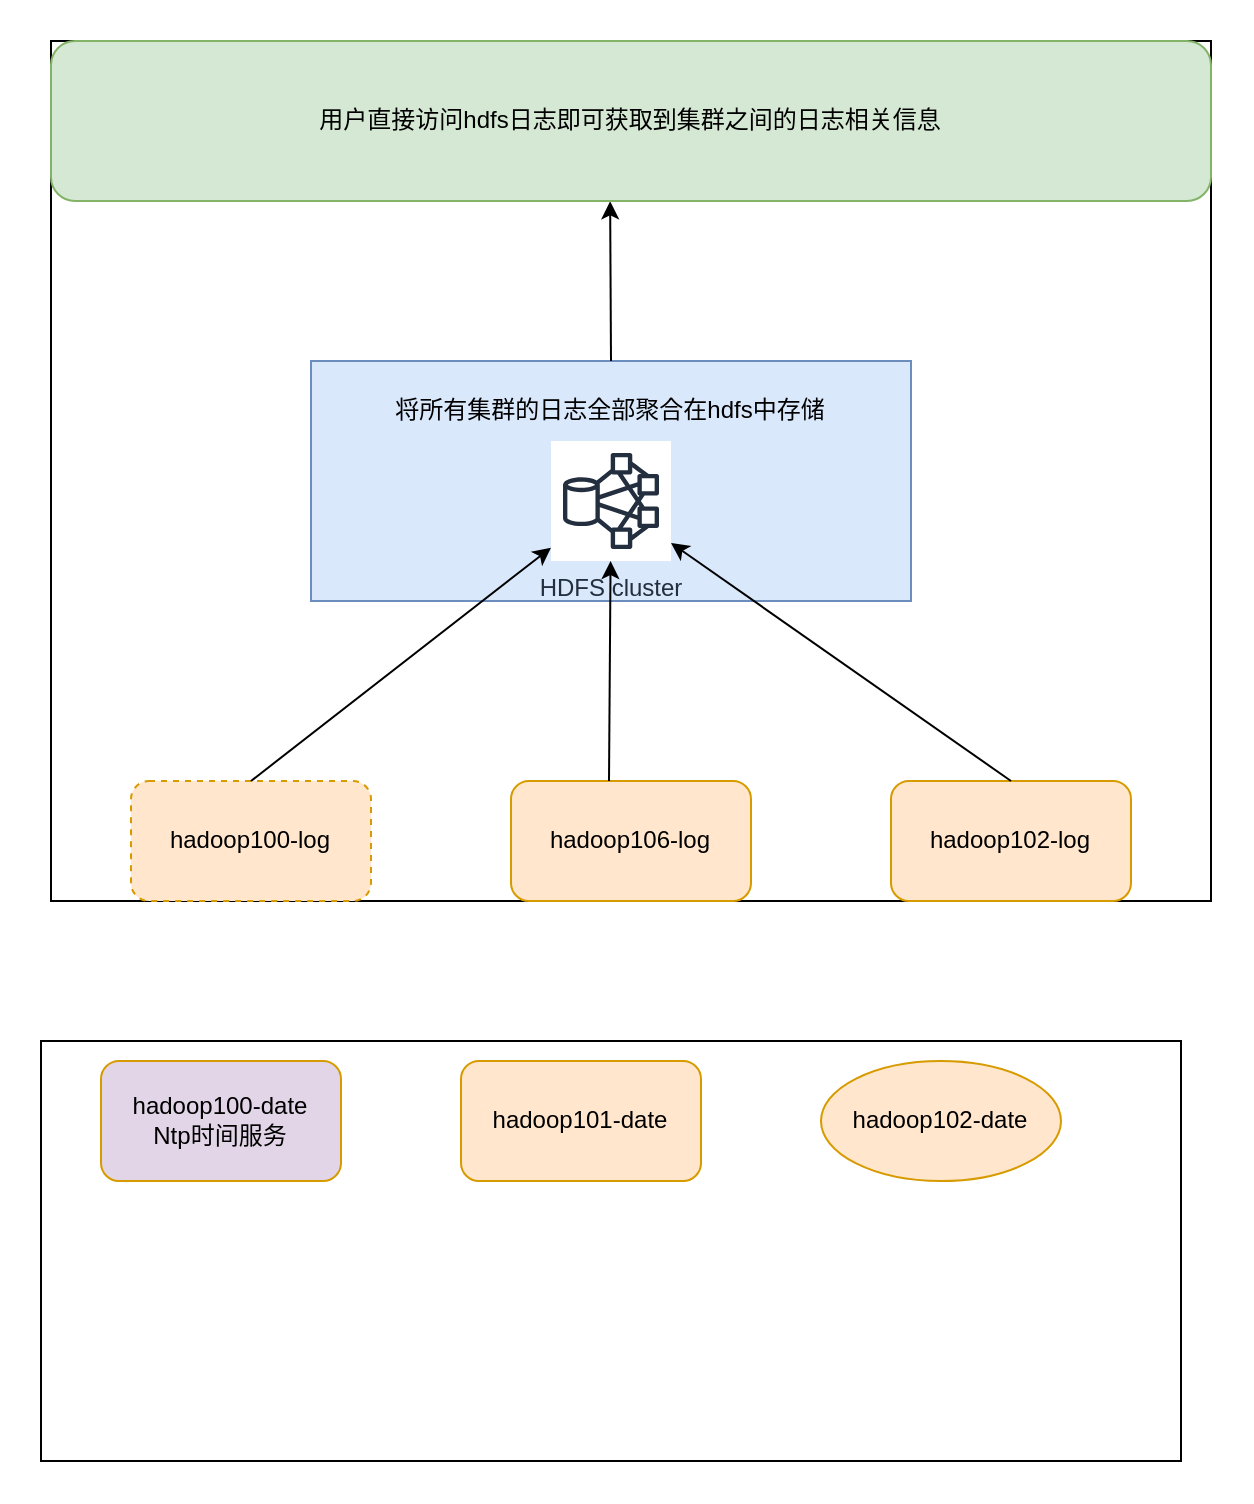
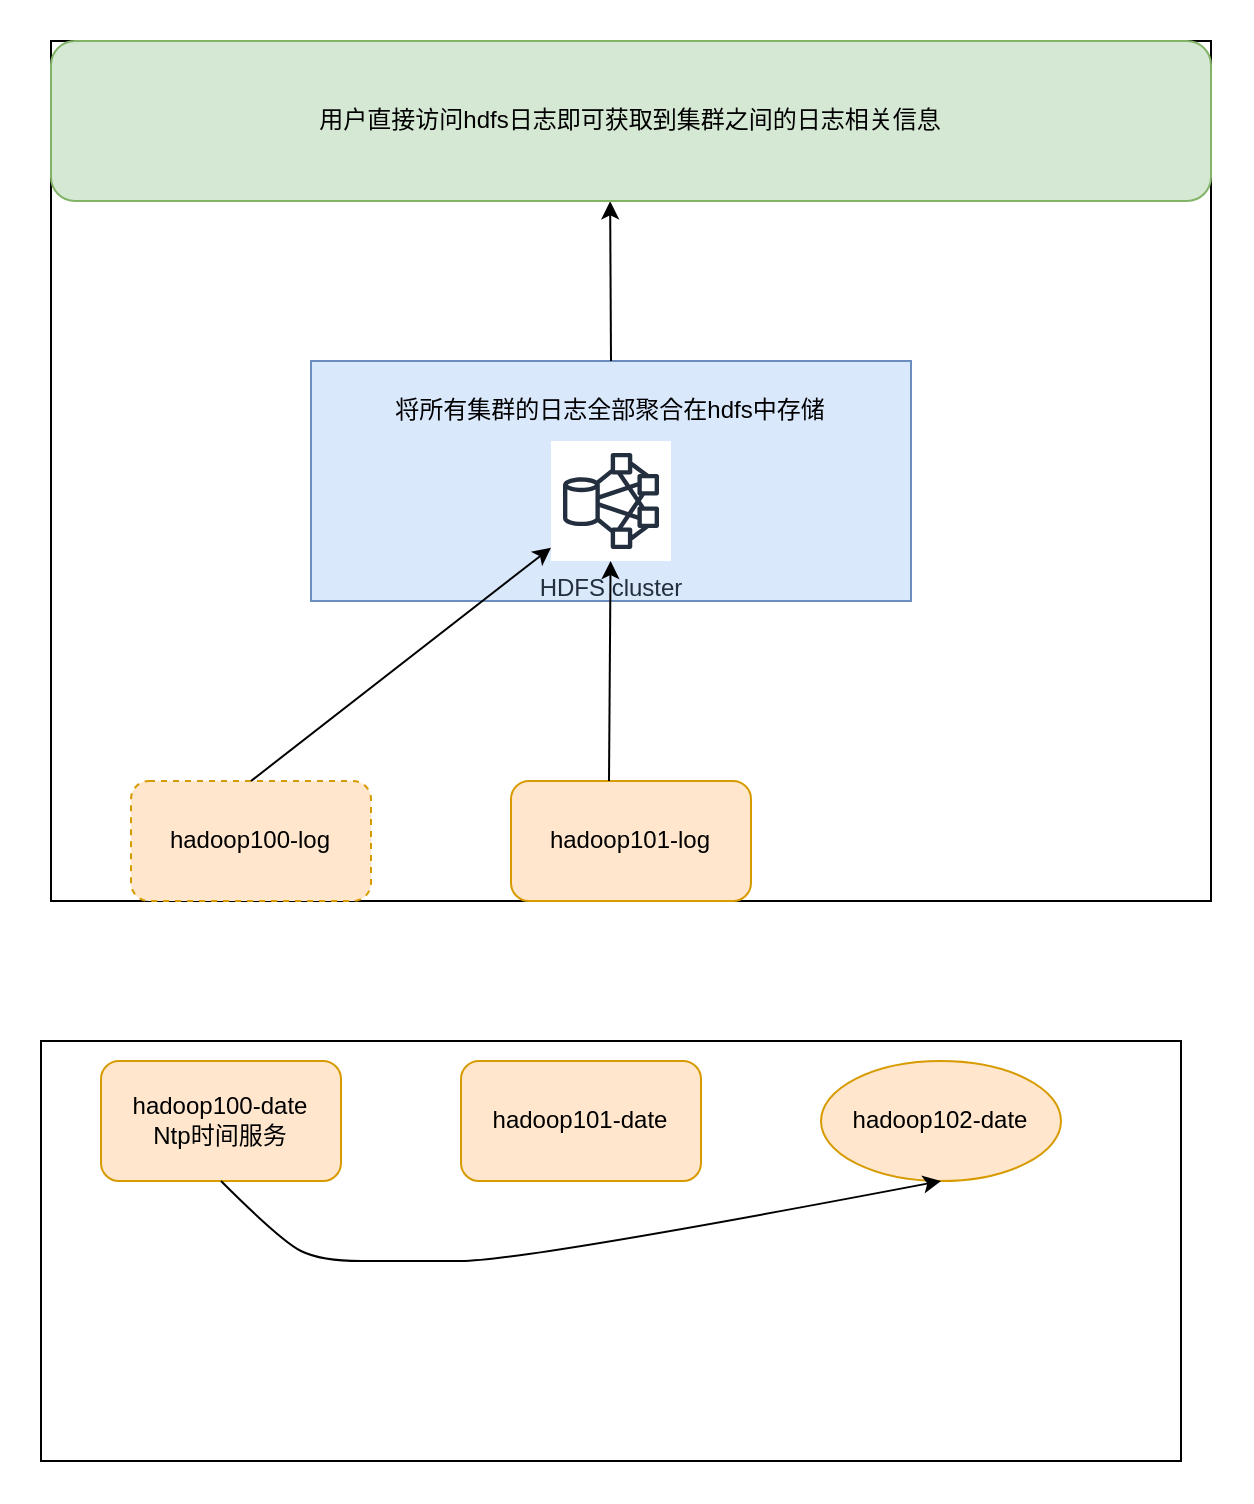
edge "hadoop102-log" -> "HDFS cluster": removed
node "hadoop106-log": label "hadoop106-log" -> "hadoop101-log"
node "hadoop102-log": removed
node "hadoop100-date Ntp时间服务": fillcolor #e1d5e7 -> #ffe6cc
edge "hadoop100-date Ntp时间服务" -> "hadoop102-date": added
